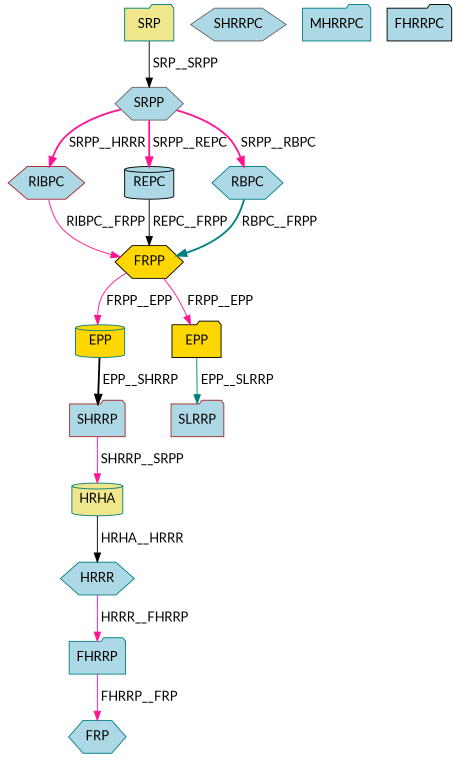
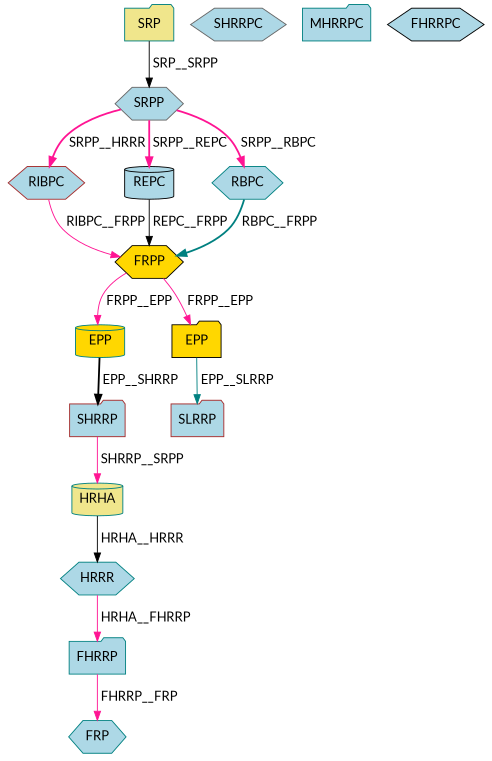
node "FHRRPC": shape folder -> hexagon
edge "HRRR" -> "FHRRP": label " HRRR__FHRRP" -> " HRHA__FHRRP"
